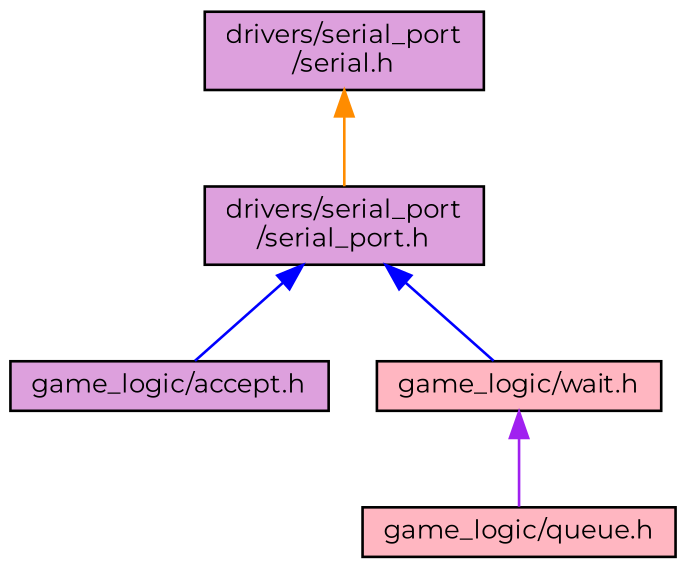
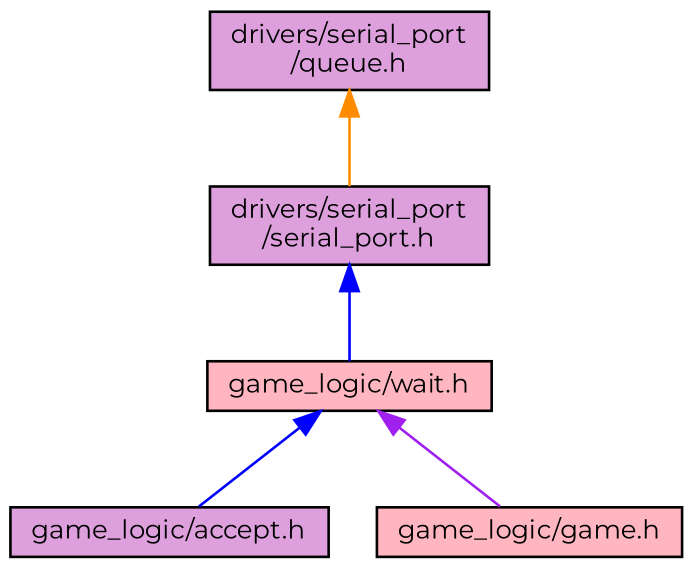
node "drivers/serial_port /serial.h": label "drivers/serial_port /serial.h" -> "drivers/serial_port /queue.h"
edge "game_logic/accept.h" -> "drivers/serial_port /serial_port.h": now "game_logic/accept.h" -> "game_logic/wait.h"
node "game_logic/queue.h": label "game_logic/queue.h" -> "game_logic/game.h"
